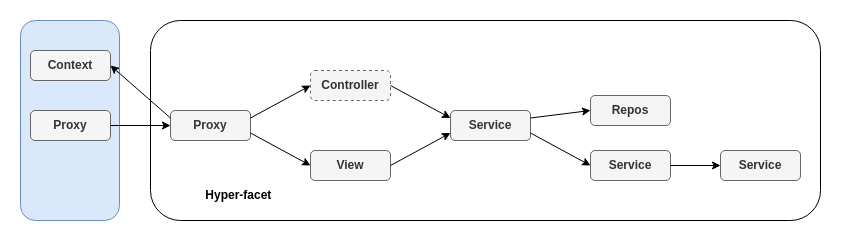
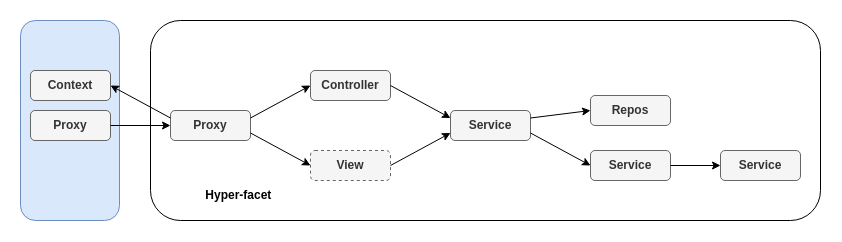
node "Context": moved (71, 66) -> (71, 86)
node "Controller": style dashed -> solid
node "View": style solid -> dashed
